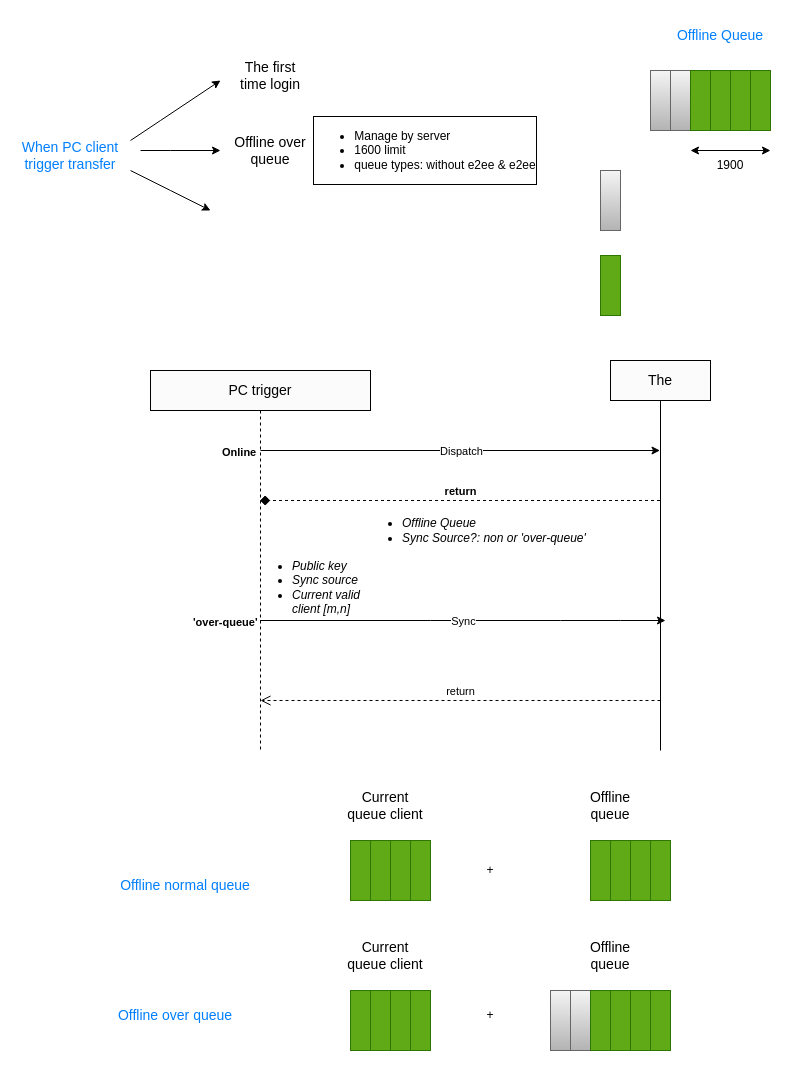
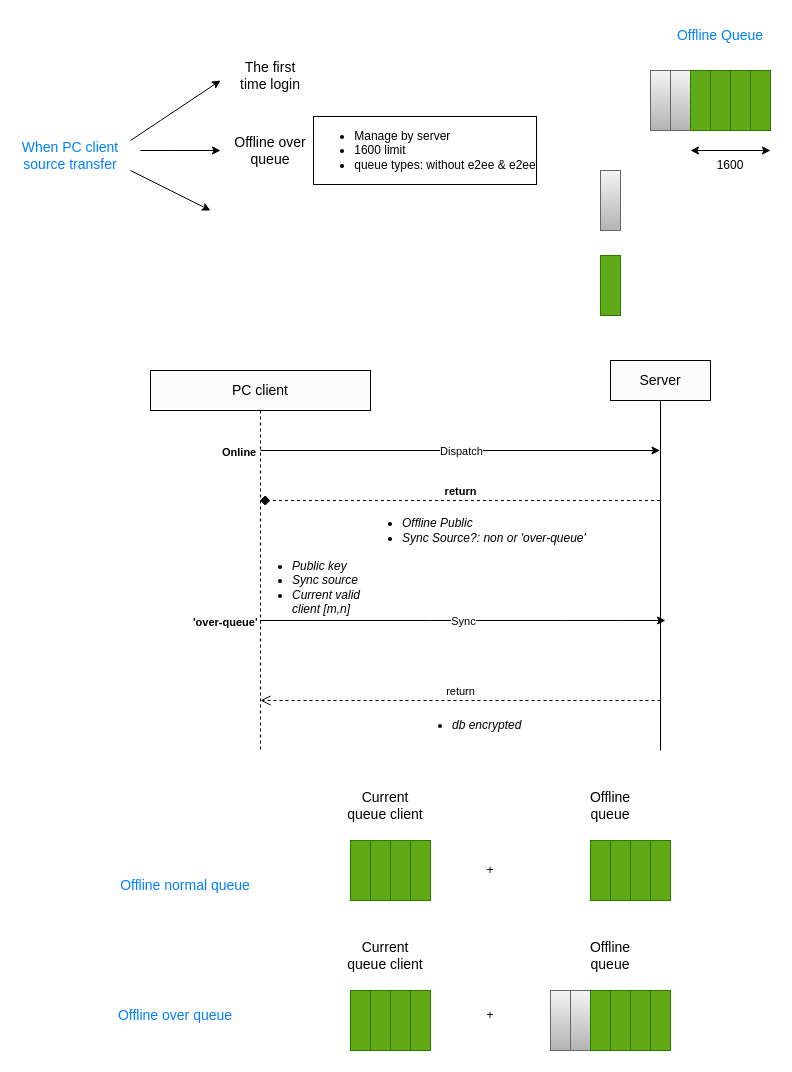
node "When PC client trigger transfer": label "When PC client trigger transfer" -> "When PC client source transfer"
node "1900": label "1900" -> "1600"
node "The": label "The" -> "Server"
node "PC trigger": label "PC trigger" -> "PC client"
node "Offline Queue Sync Source?: non or 'over-queue'": label "Offline Queue Sync Source?: non or 'over-queue'" -> "Offline Public Sync Source?: non or 'over-queue'"
node "db encrypted": added
